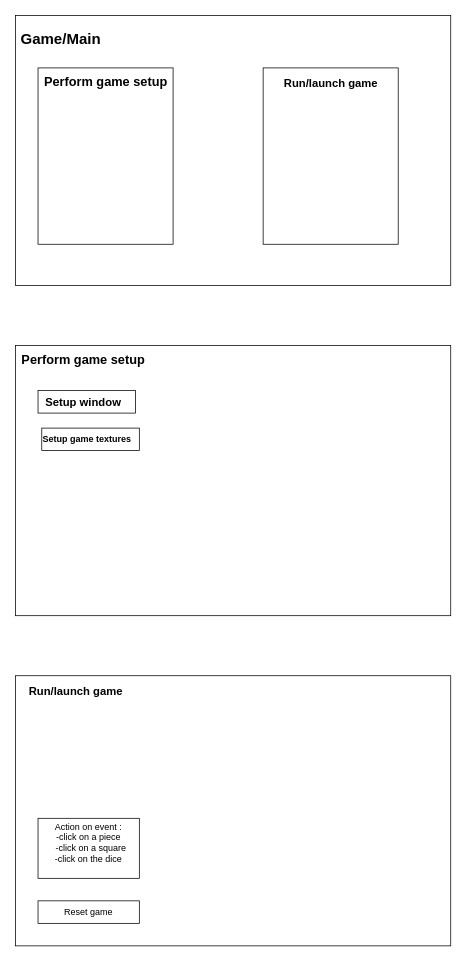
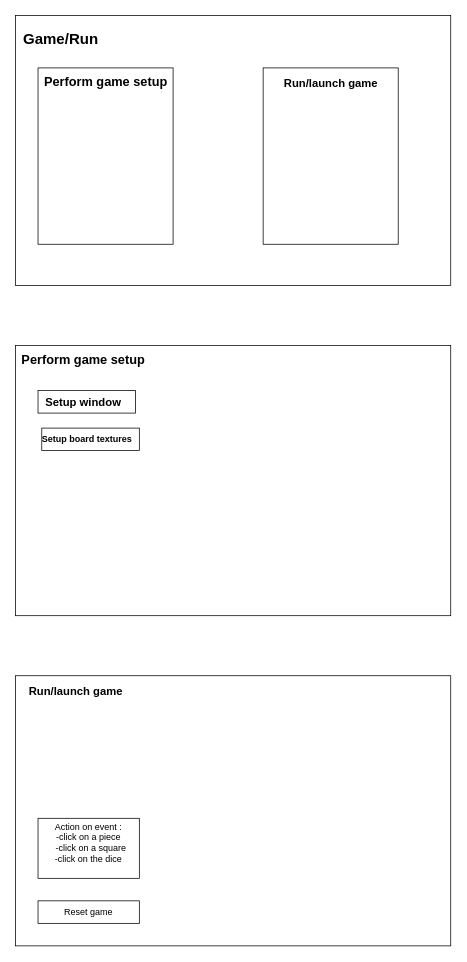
node "Game/Main": label "Game/Main" -> "Game/Run"
node "Setup game textures": label "Setup game textures" -> "Setup board textures"
